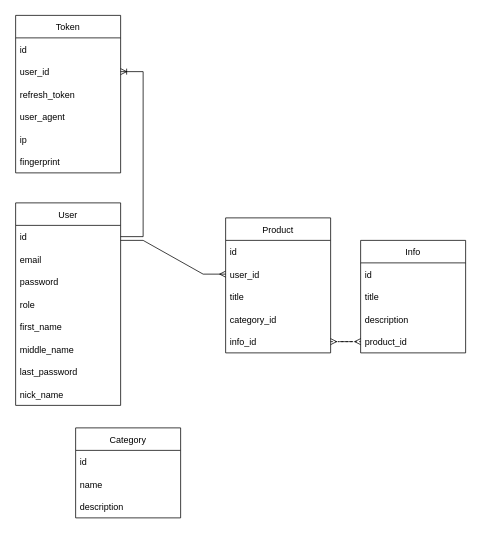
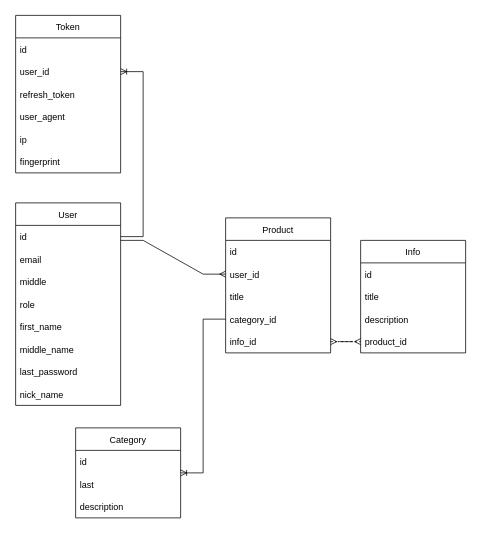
node "password": label "password" -> "middle"
edge "category_id" -> "Category": added
node "name": label "name" -> "last"
